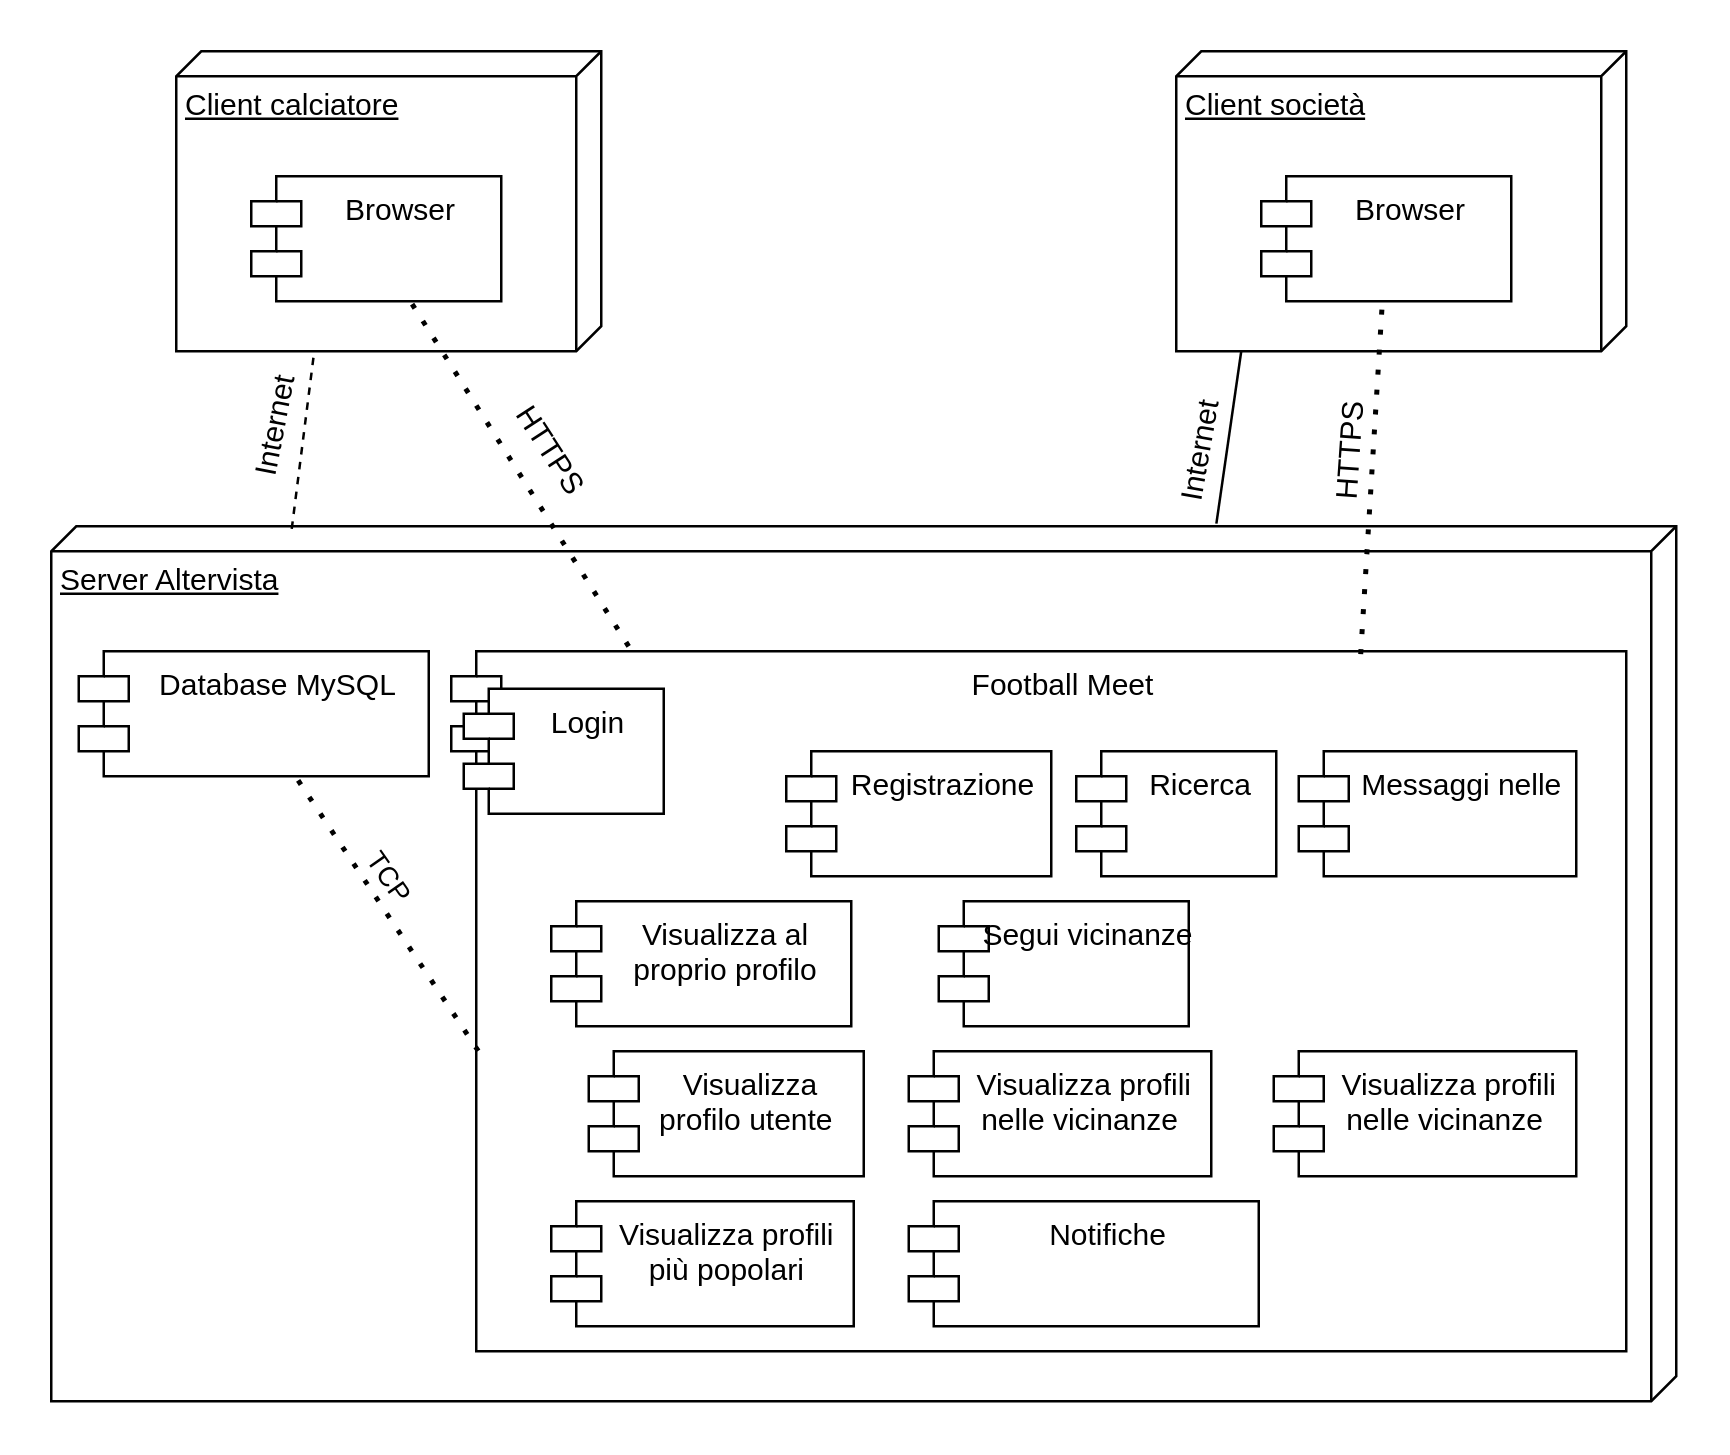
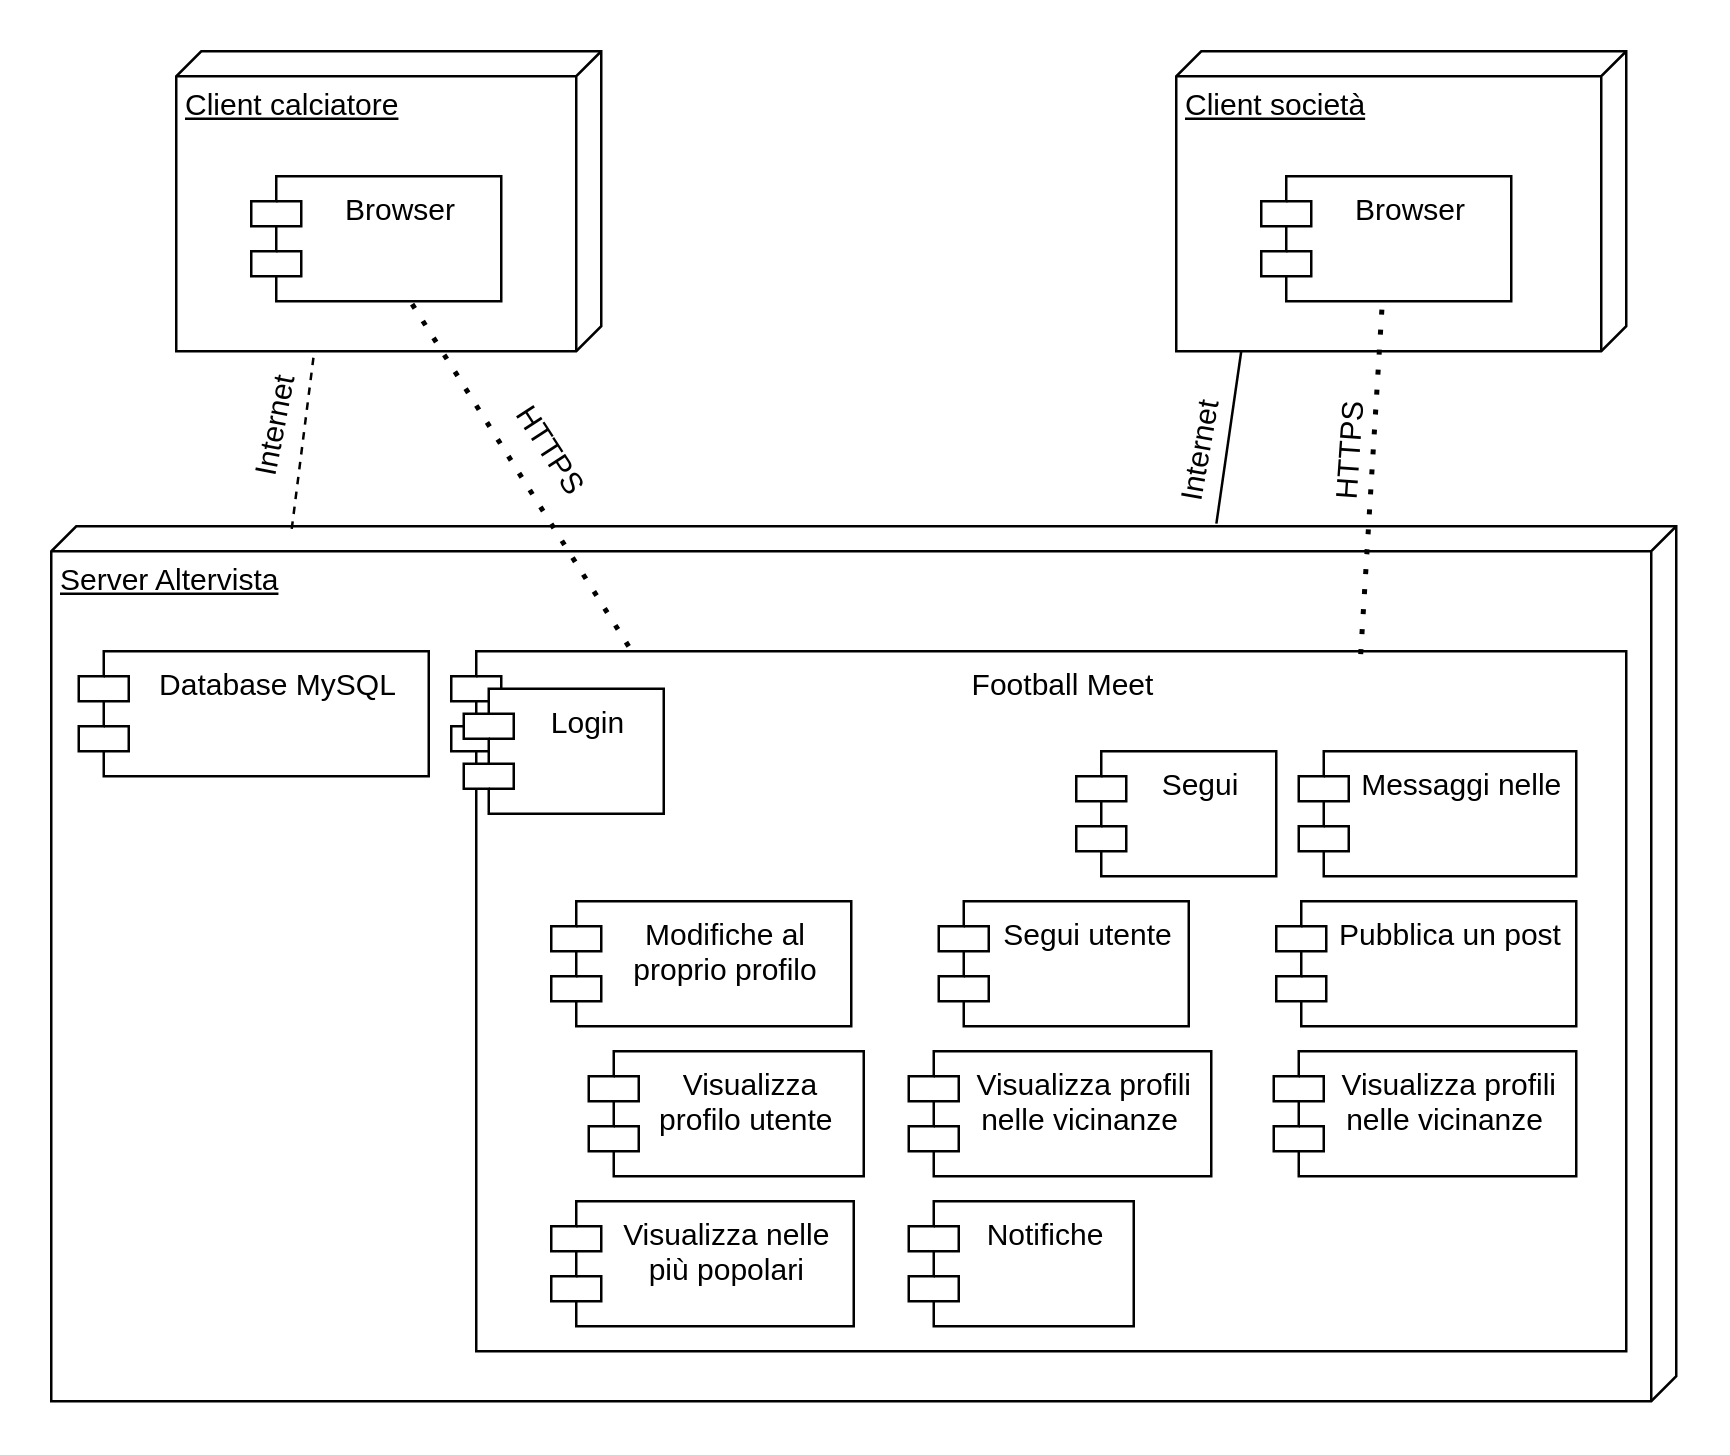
node "Ricerca": label "Ricerca" -> "Segui"
node "Registrazione": removed
node "Visualizza al proprio profilo": label "Visualizza al proprio profilo" -> "Modifiche al proprio profilo"
node "Segui vicinanze": label "Segui vicinanze" -> "Segui utente"
node "Pubblica un post": added
edge "Database MySQL" -- "Football Meet": removed, label "TCP"
node "Visualizza profili più popolari": label "Visualizza profili più popolari" -> "Visualizza nelle più popolari"
node "Notifiche": size 350x125 -> 225x125
